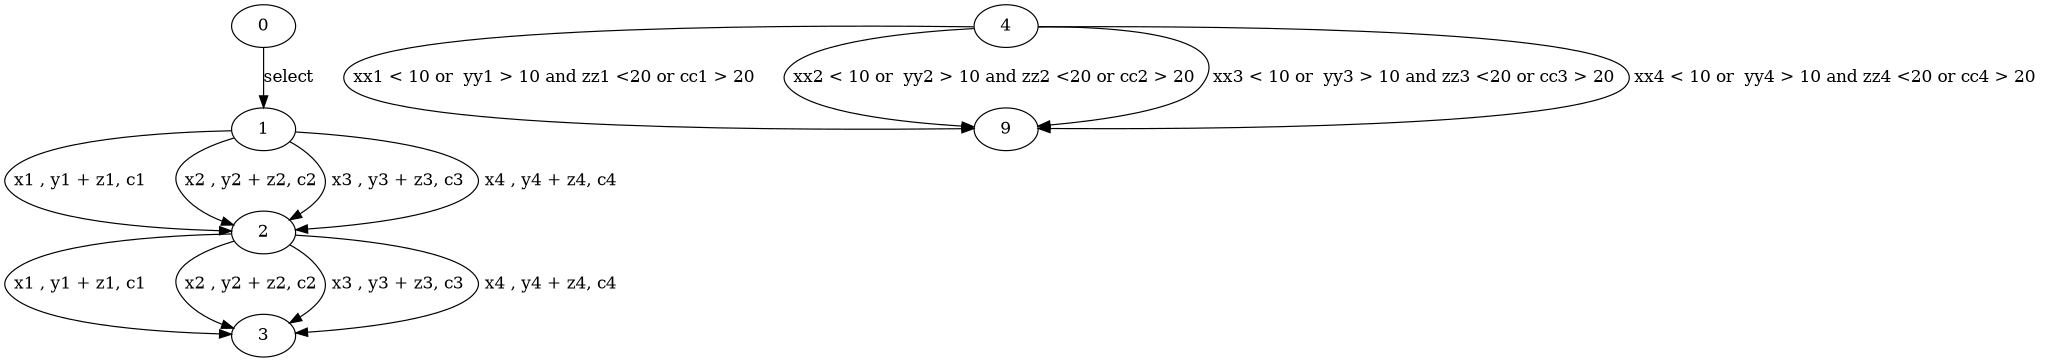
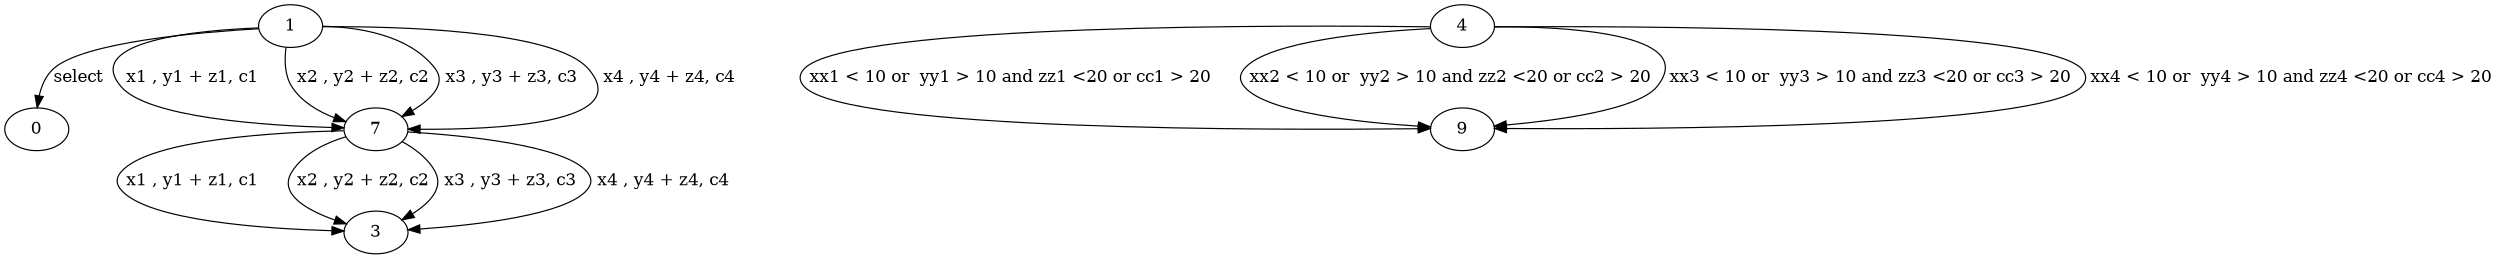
edge "0" -> "1": reversed
node "2": label "2" -> "7"
